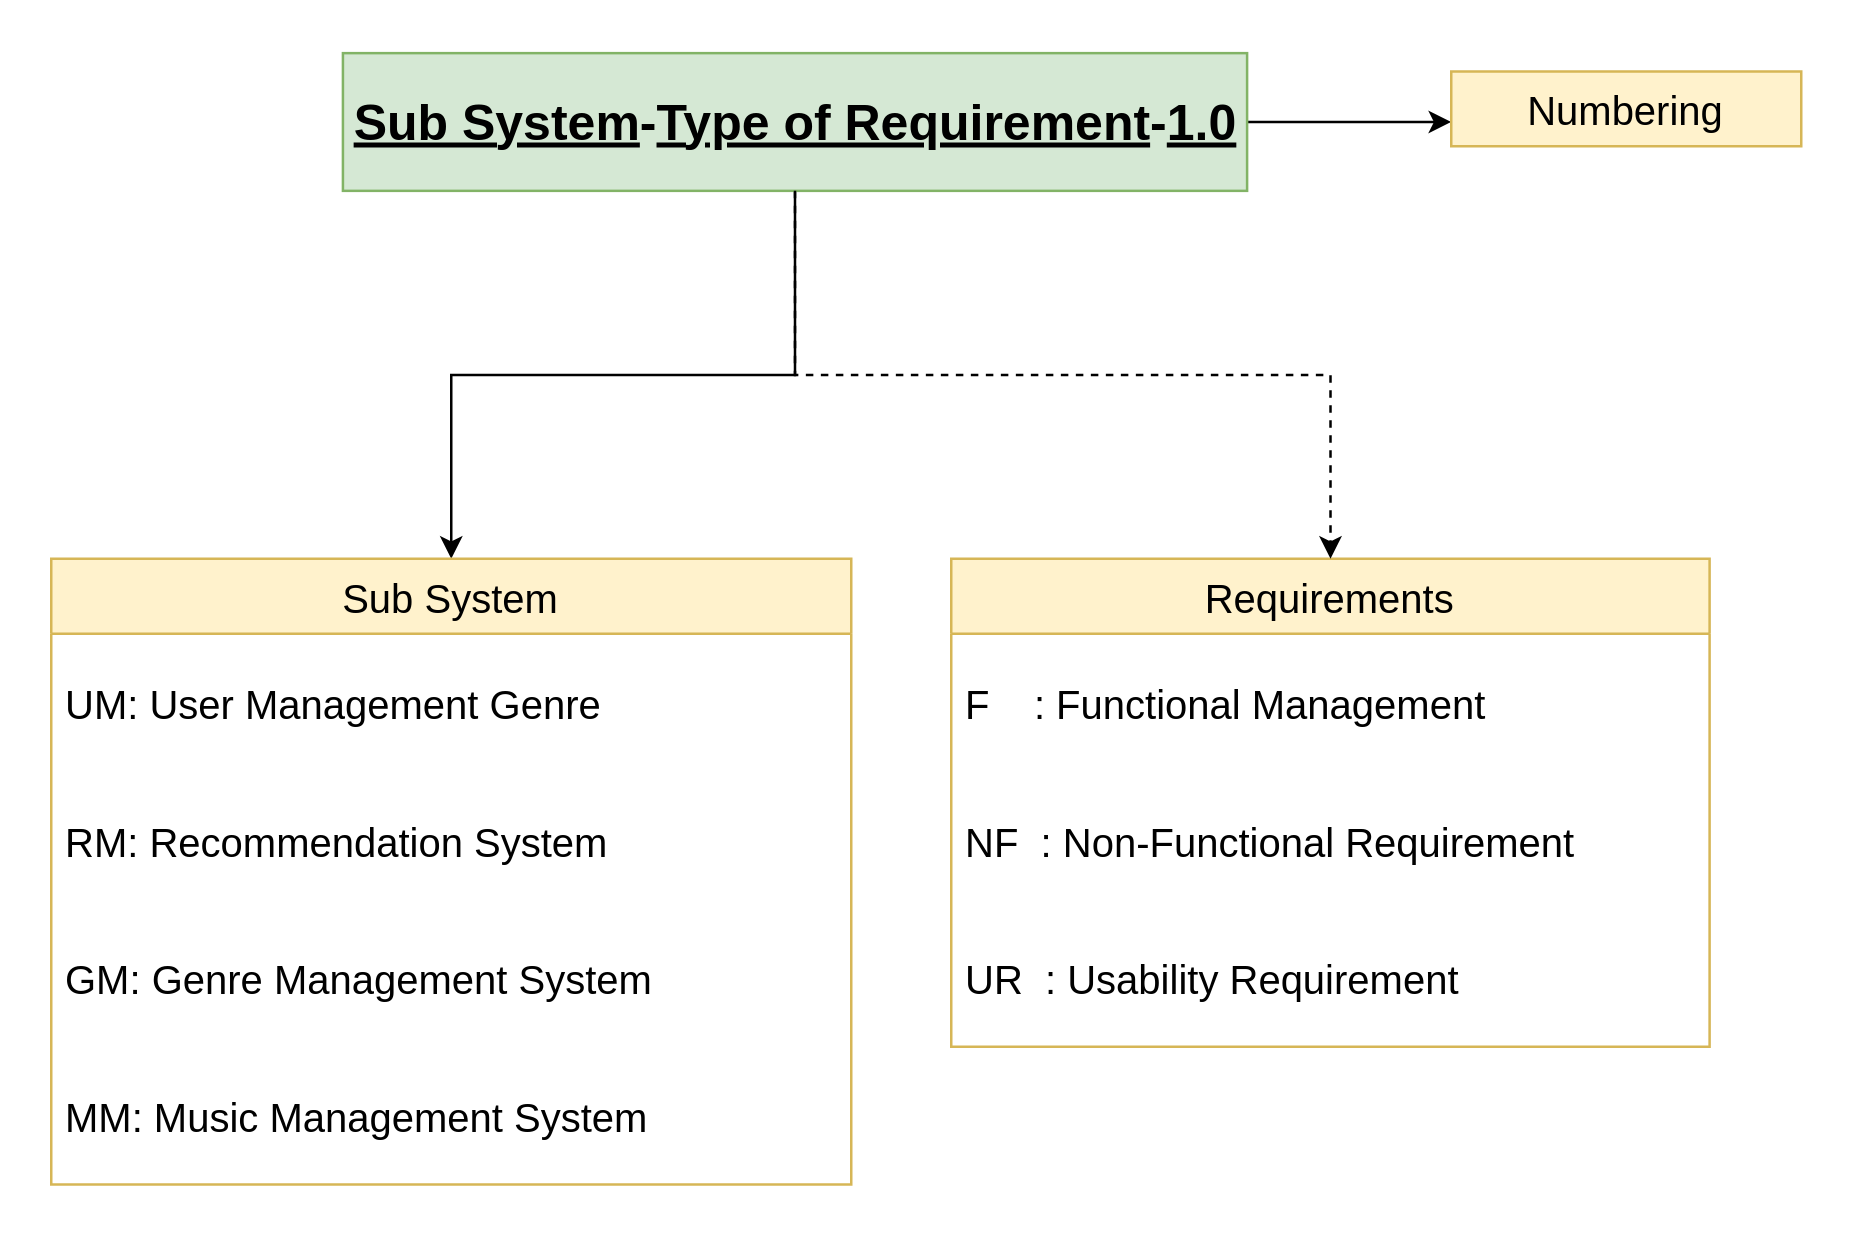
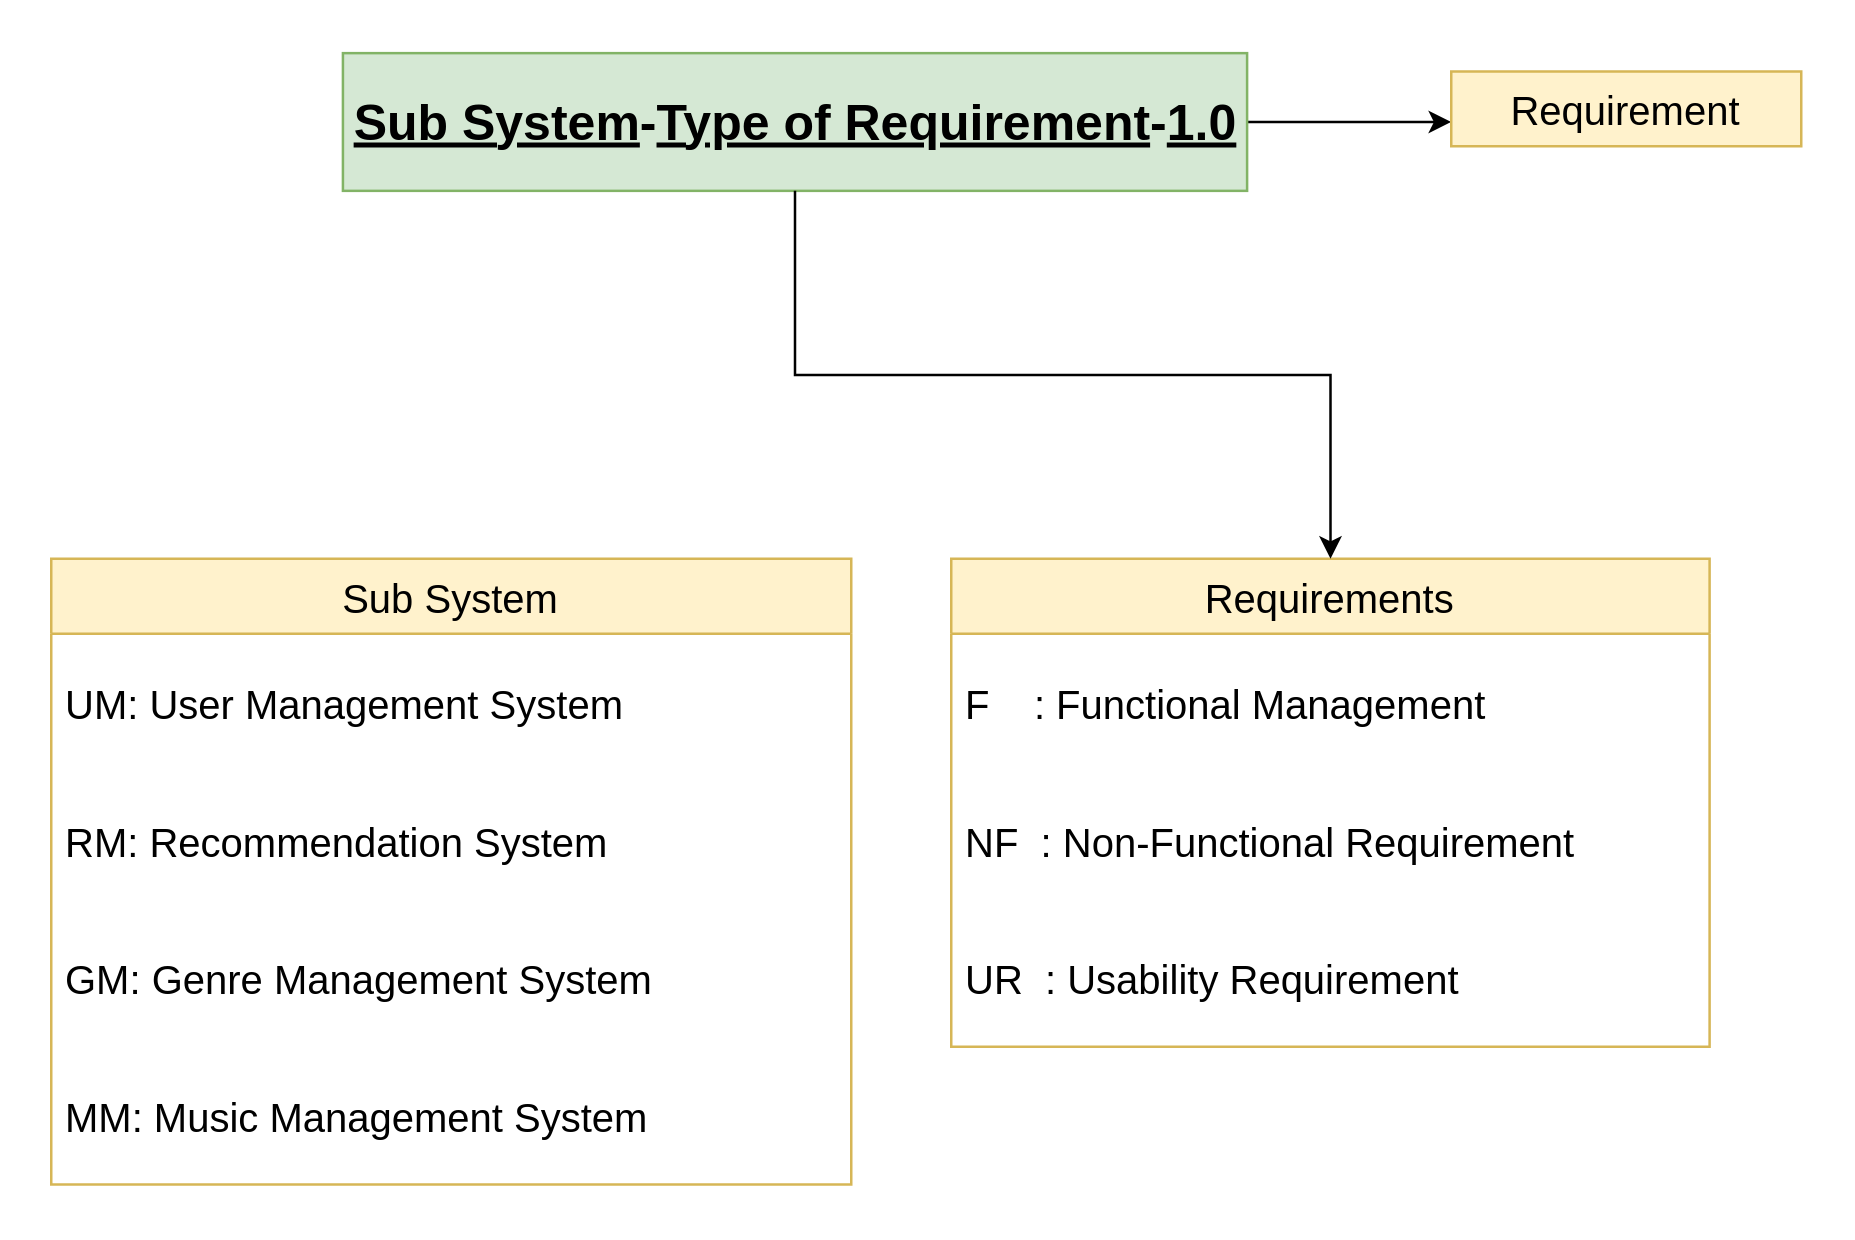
node "Numbering": label "Numbering" -> "Requirement"
edge "Sub System-Type of Requirement-1.0" -> "Sub System": removed
edge "Sub System-Type of Requirement-1.0" -> "Requirements": style dashed -> solid
node "UM: User Management Genre": label "UM: User Management Genre" -> "UM: User Management System"
